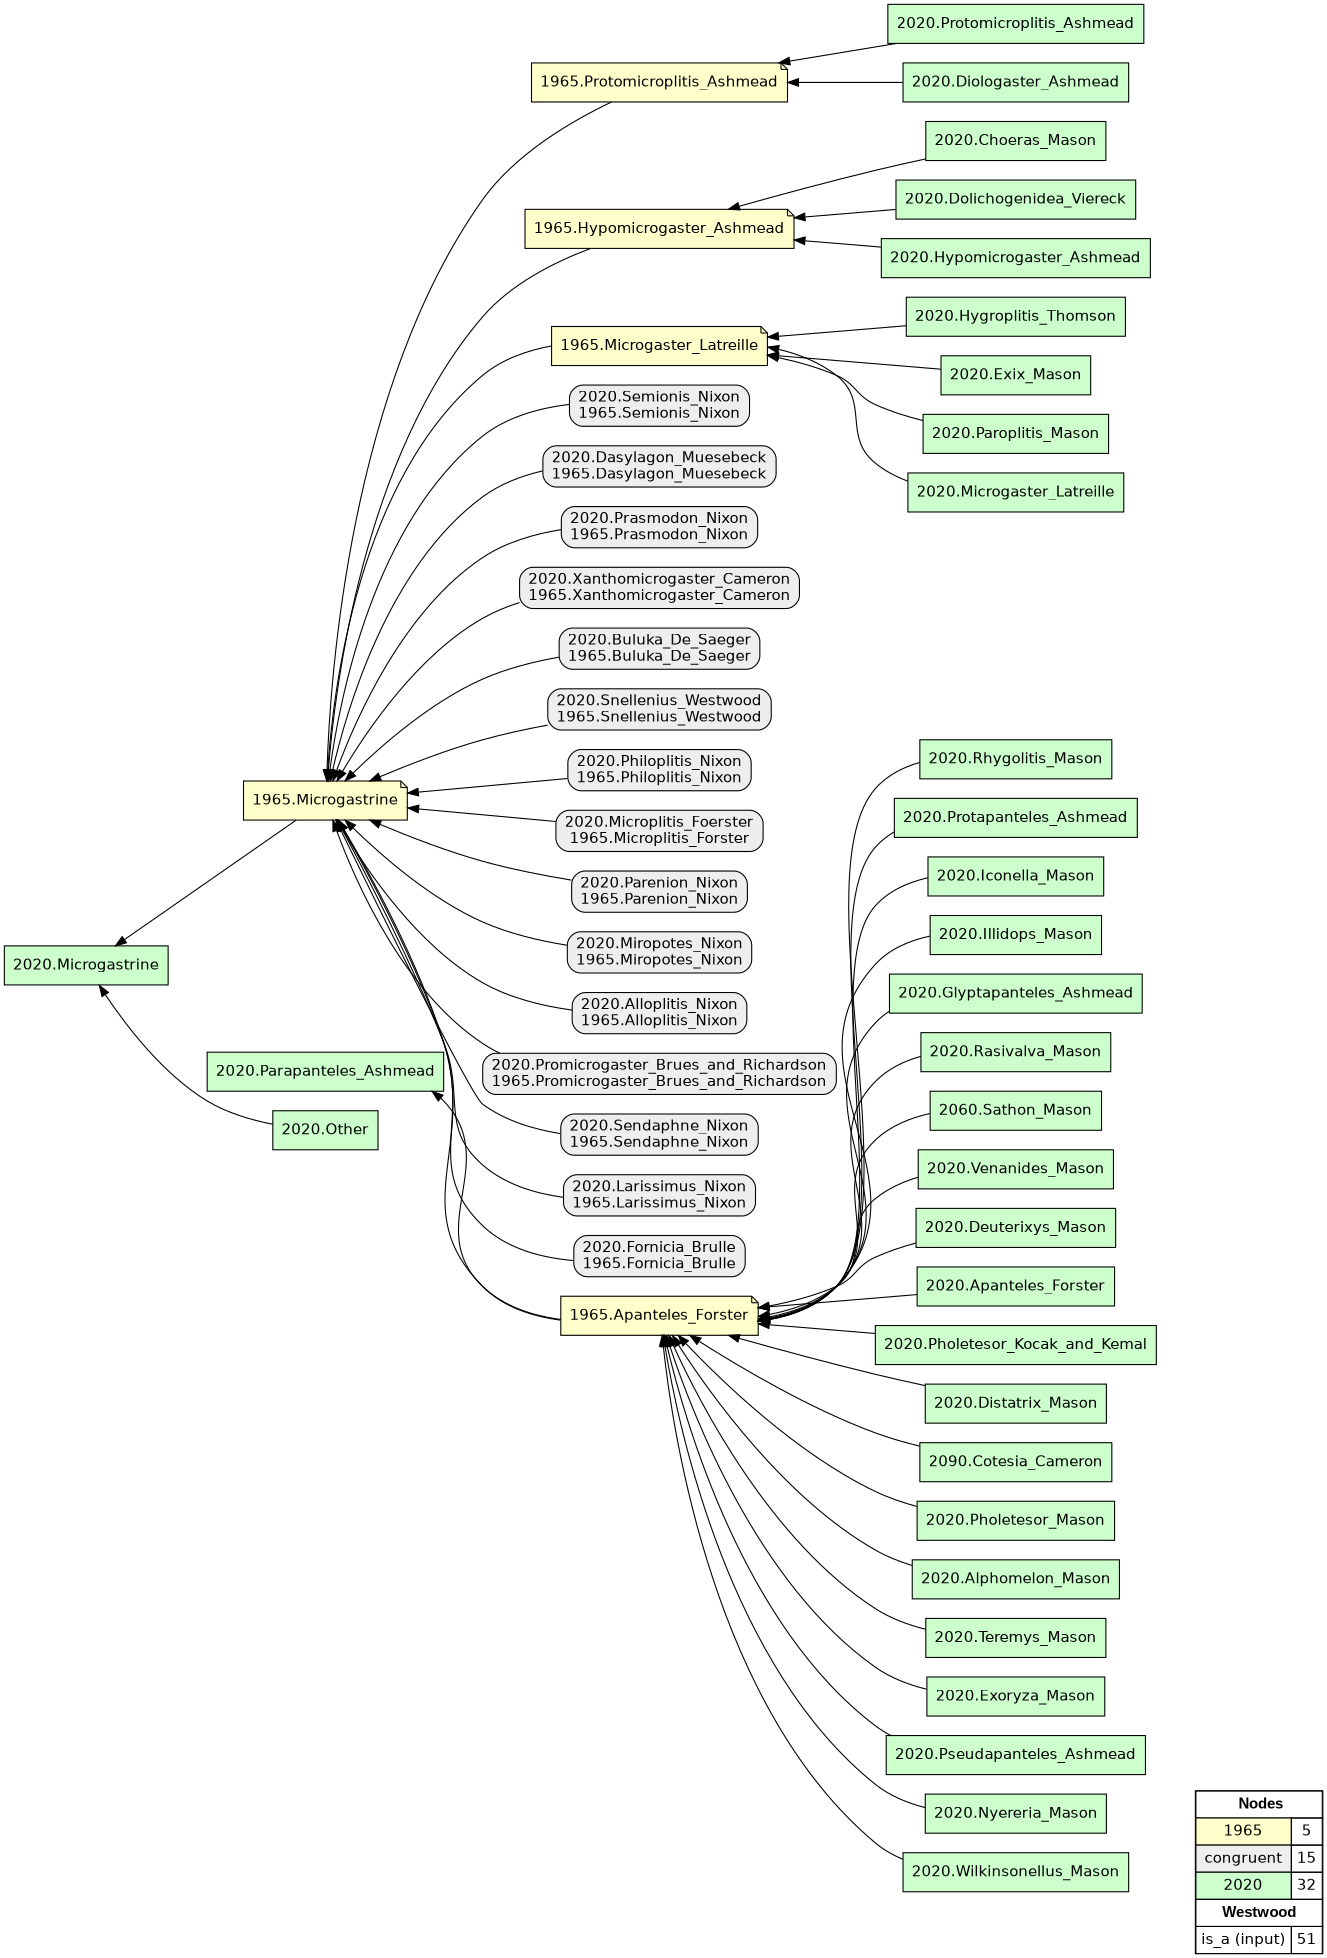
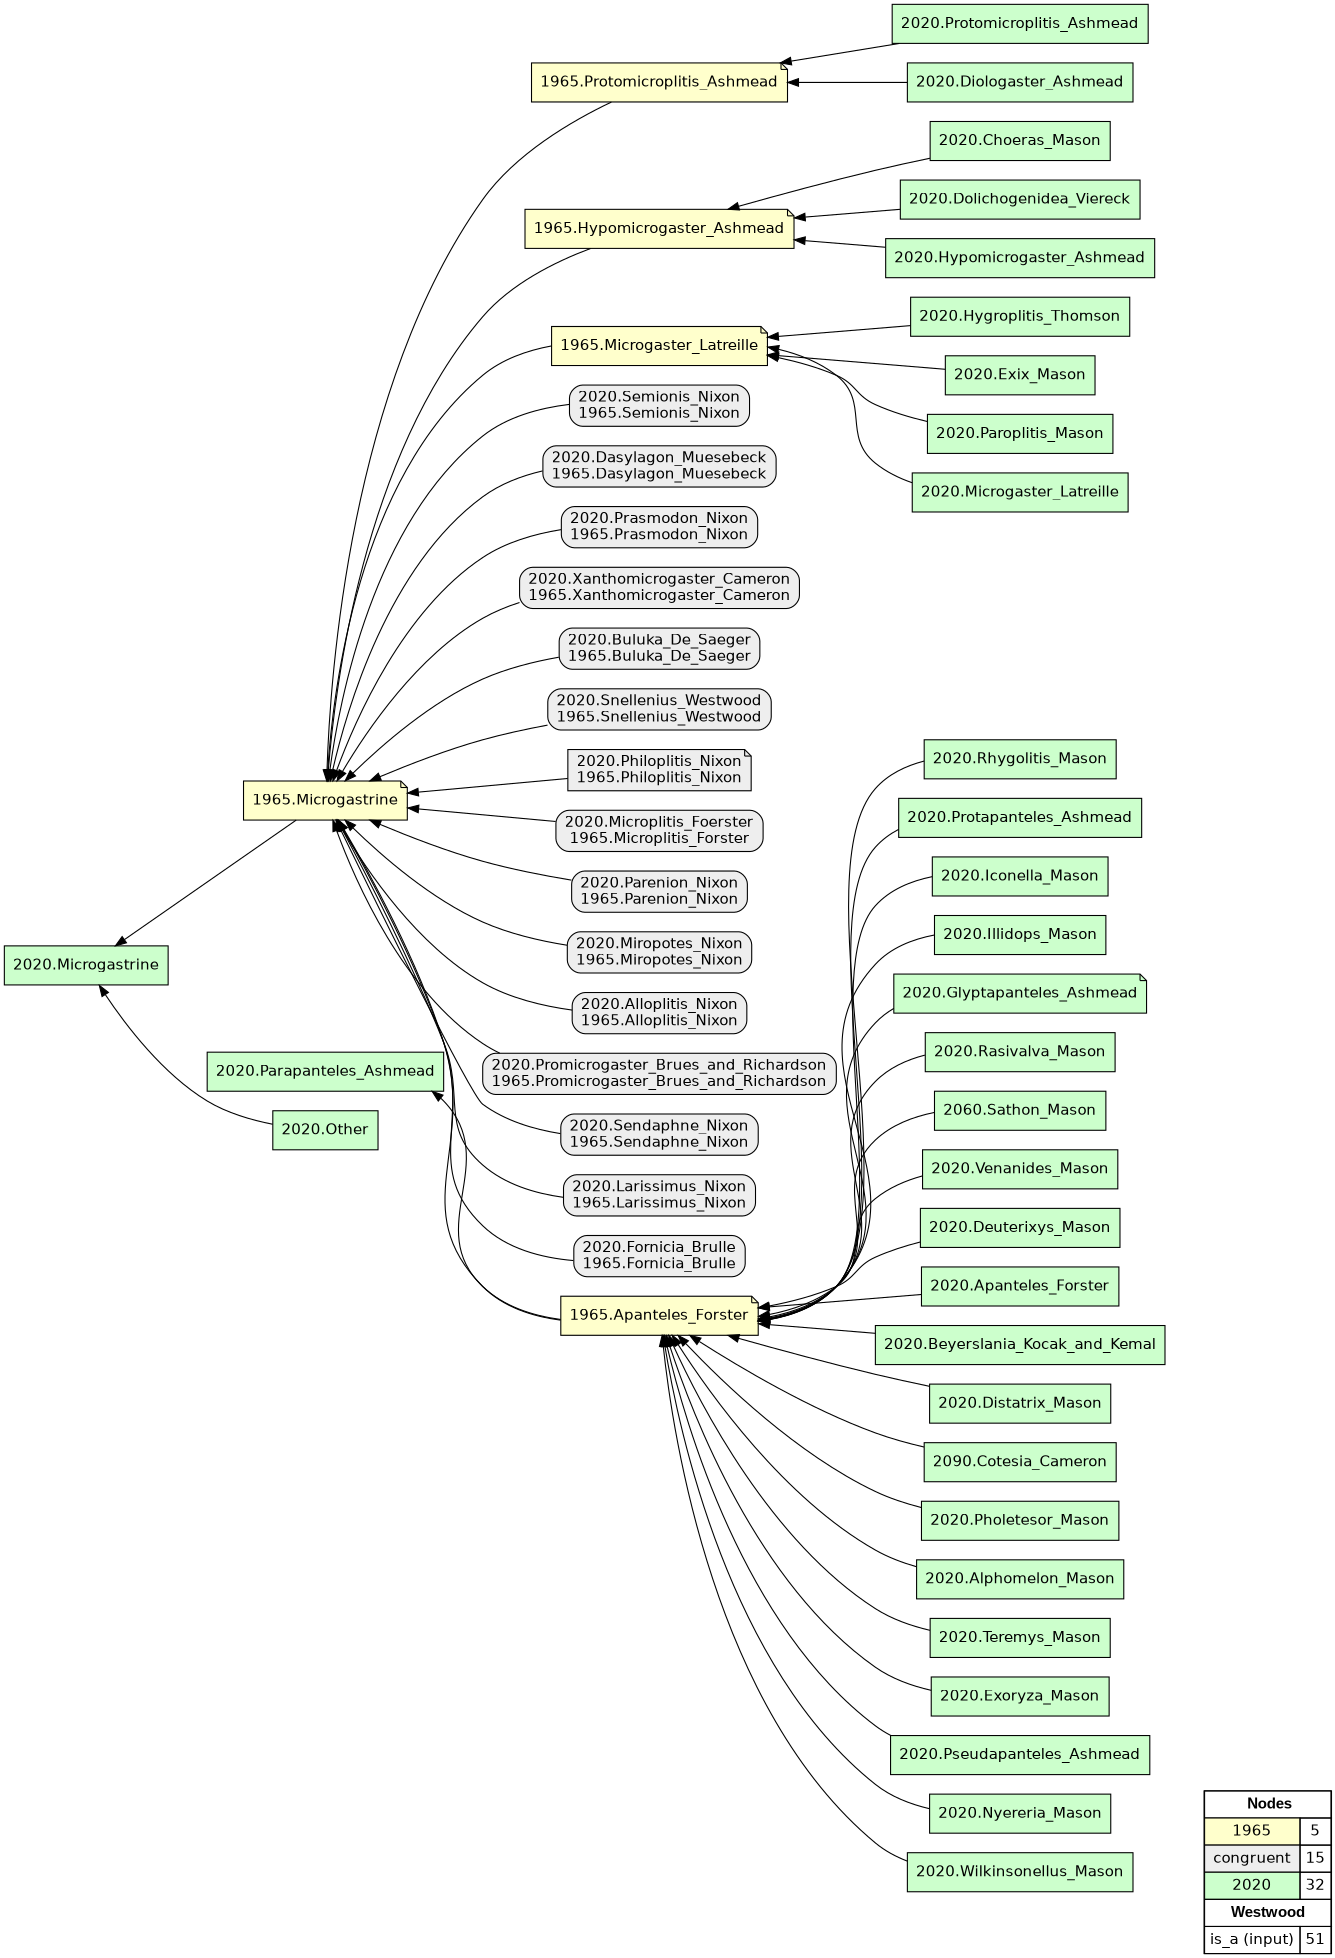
node "2020.Philoplitis_Nixon 1965.Philoplitis_Nixon": shape box -> note
node "2020.Glyptapanteles_Ashmead": shape box -> note
node "2020.Pholetesor_Kocak_and_Kemal": label "2020.Pholetesor_Kocak_and_Kemal" -> "2020.Beyerslania_Kocak_and_Kemal"
